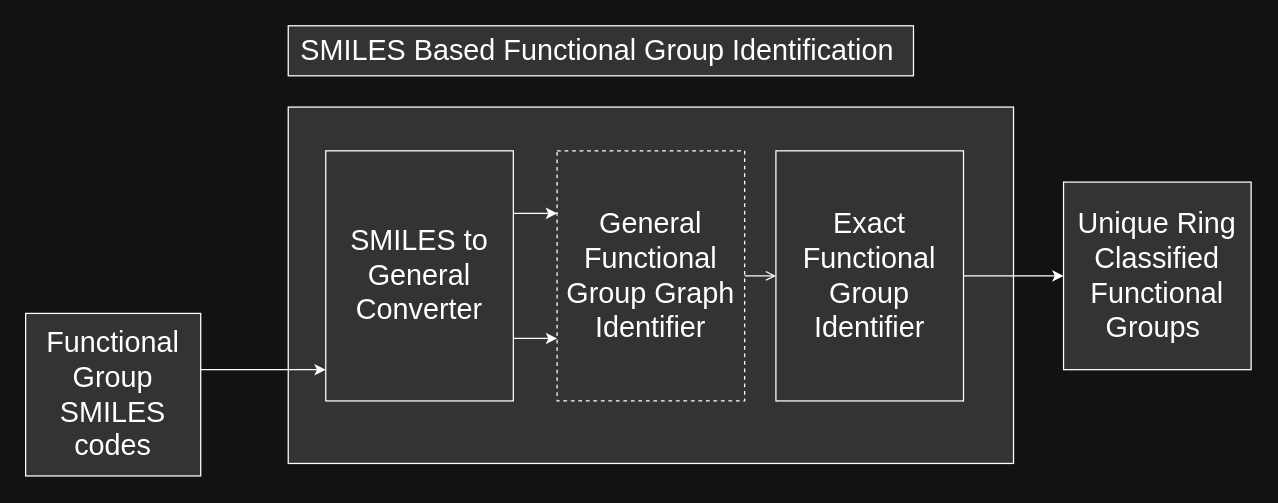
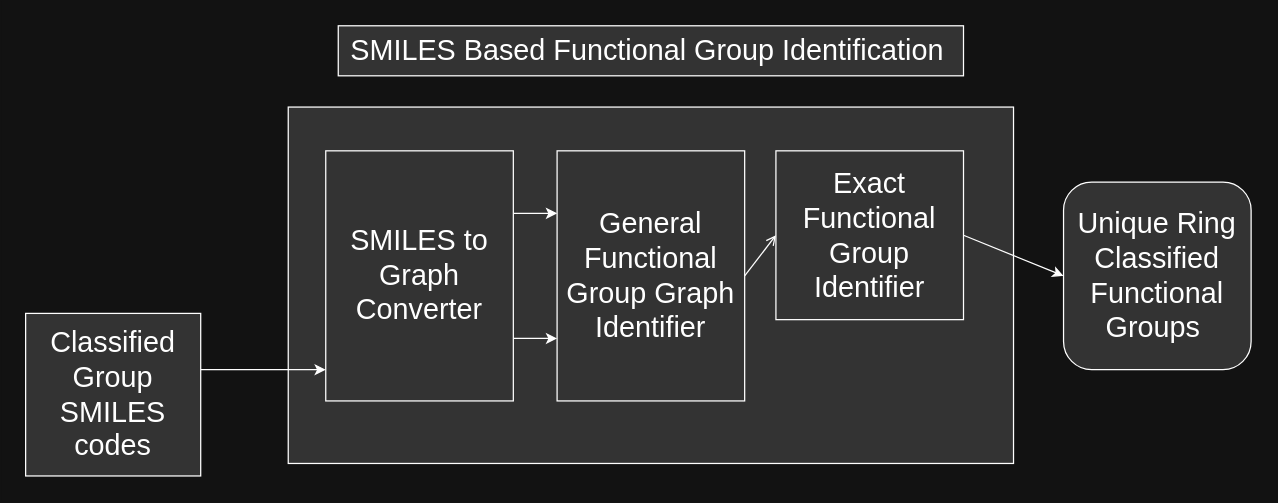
node "SMILES Based Functional Group Identification": moved (601, 51) -> (651, 51)
node "SMILES to General Converter": label "SMILES to General Converter" -> "SMILES to Graph Converter"
node "General Functional Group Graph Identifier": style dashed -> solid
node "Exact Functional Group Identifier": size 188x250 -> 188x169
node "Unique Ring Classified Functional Groups": shape rectangle -> rounded rectangle
node "Functional Group SMILES codes": label "Functional Group SMILES codes" -> "Classified Group SMILES codes"
